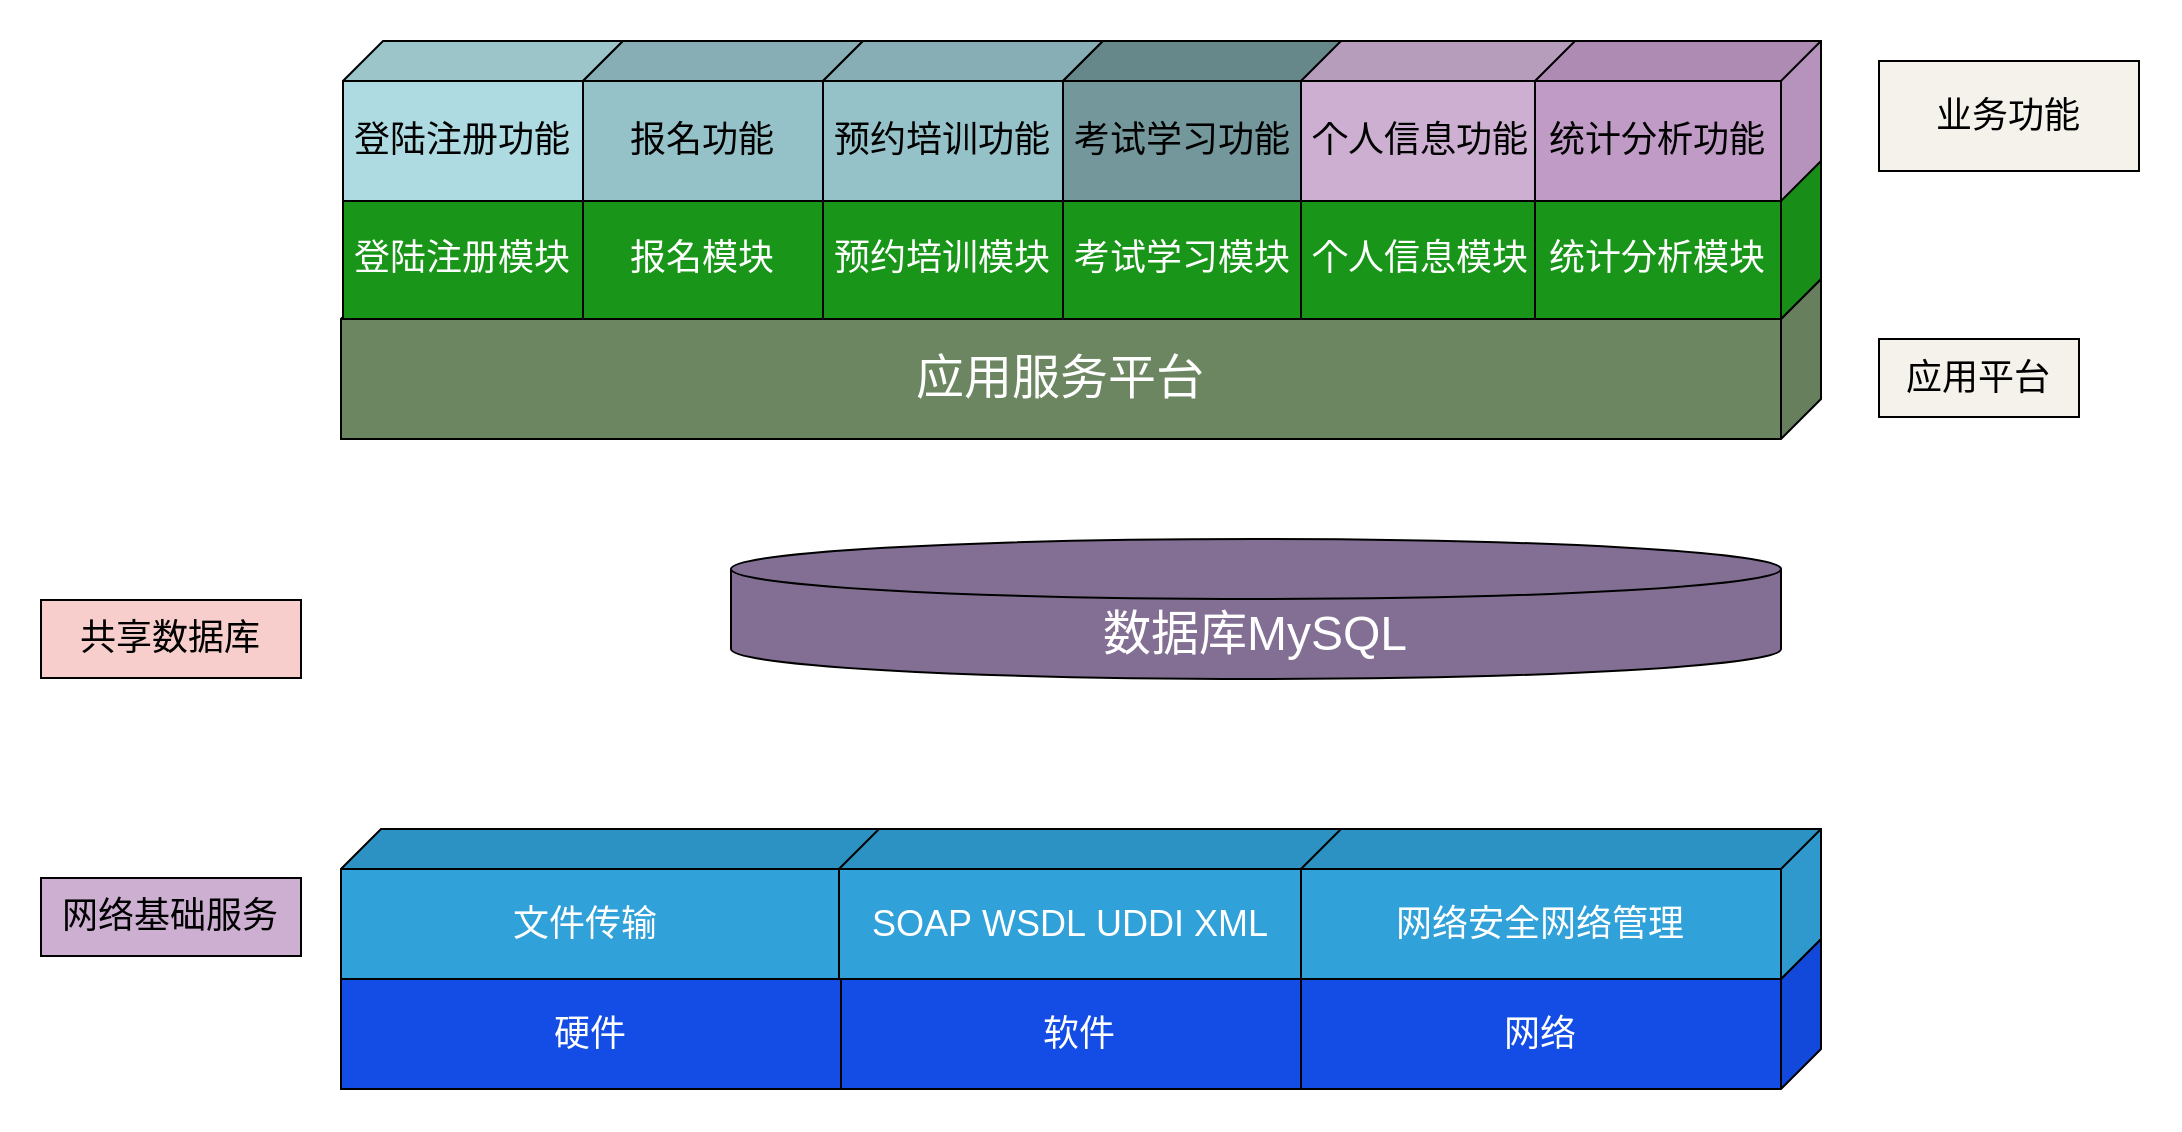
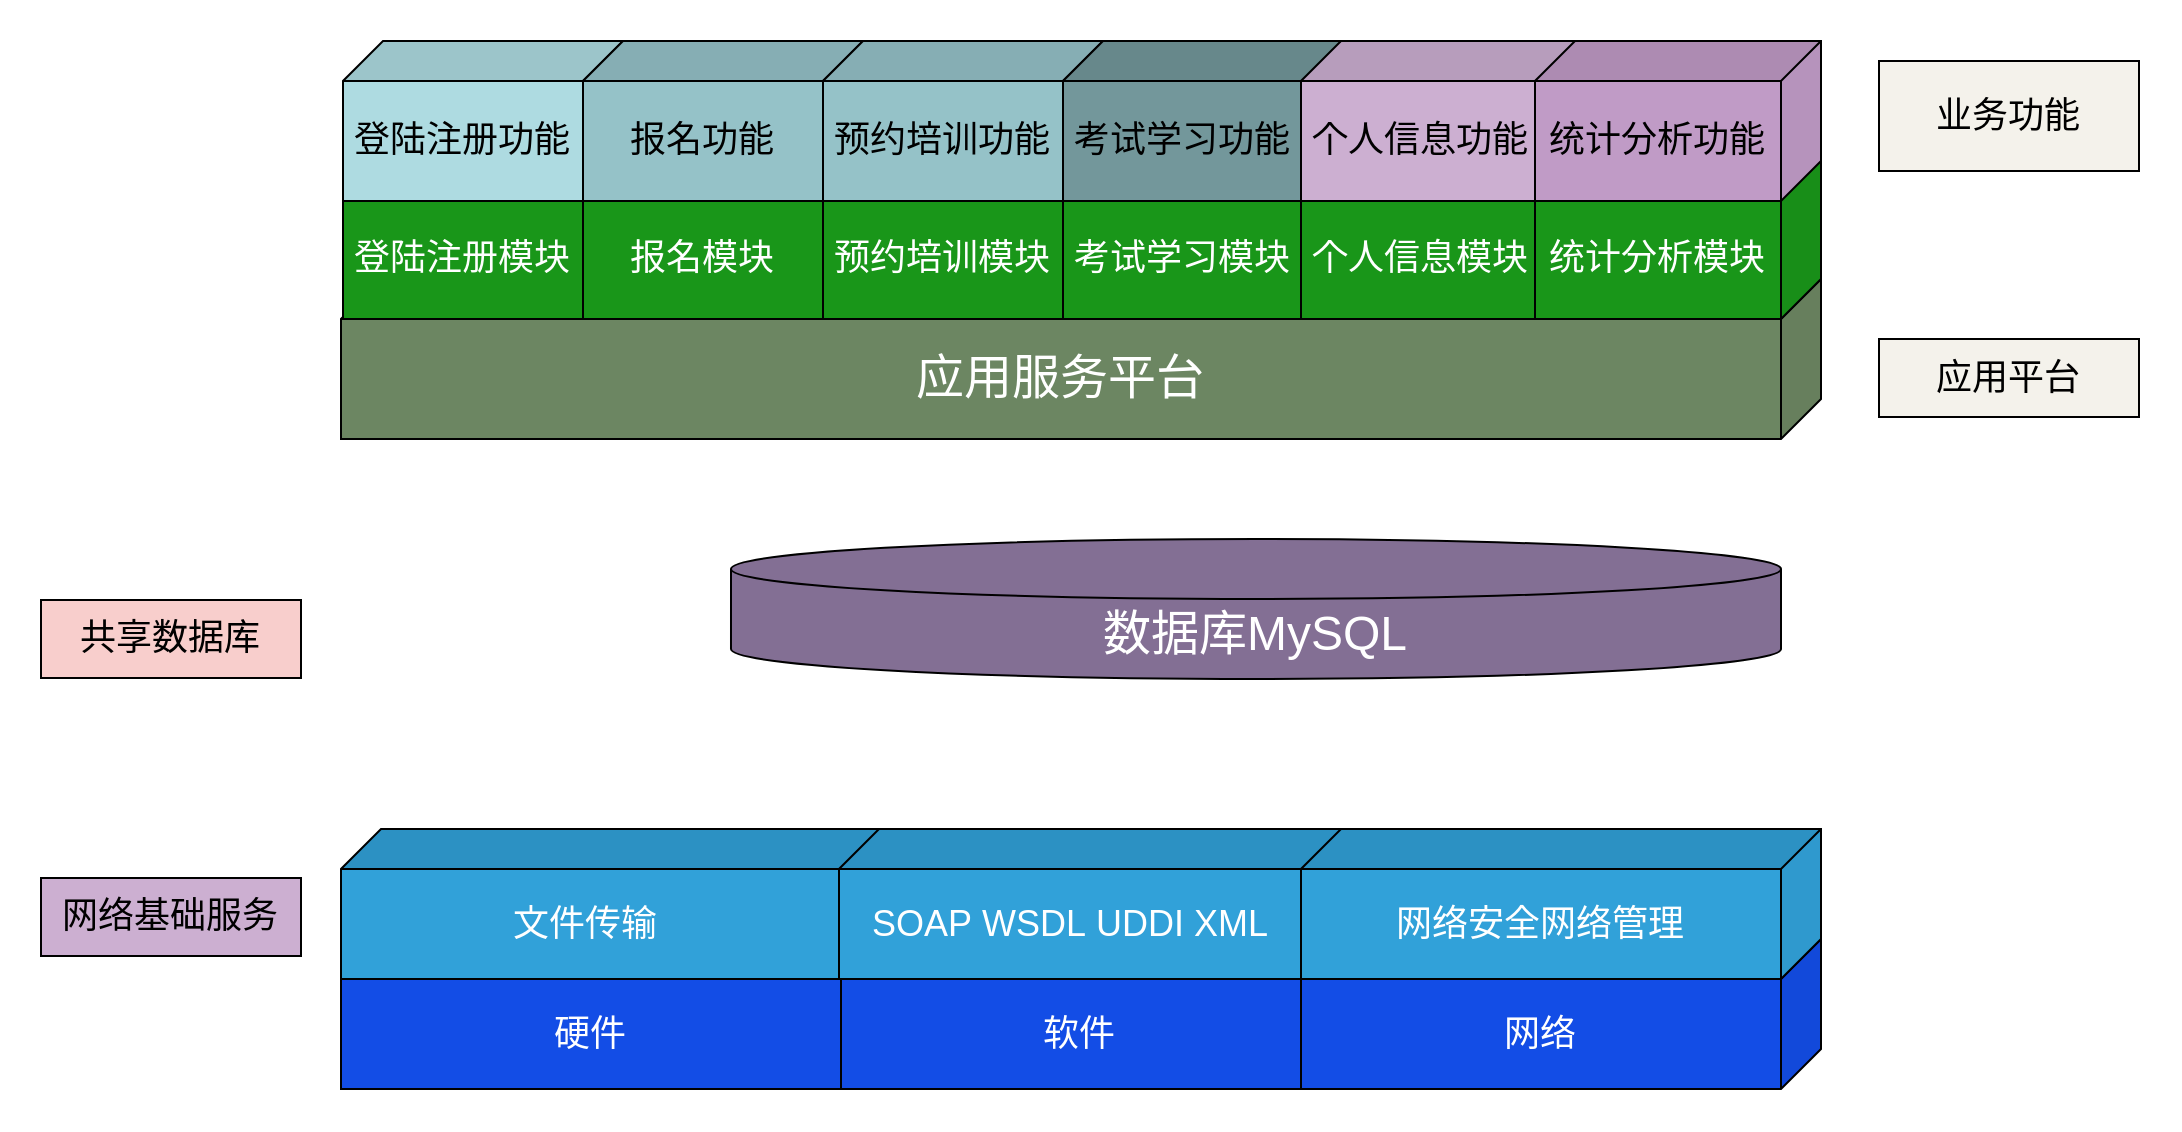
node "应用平台": size 200x78 -> 260x78
